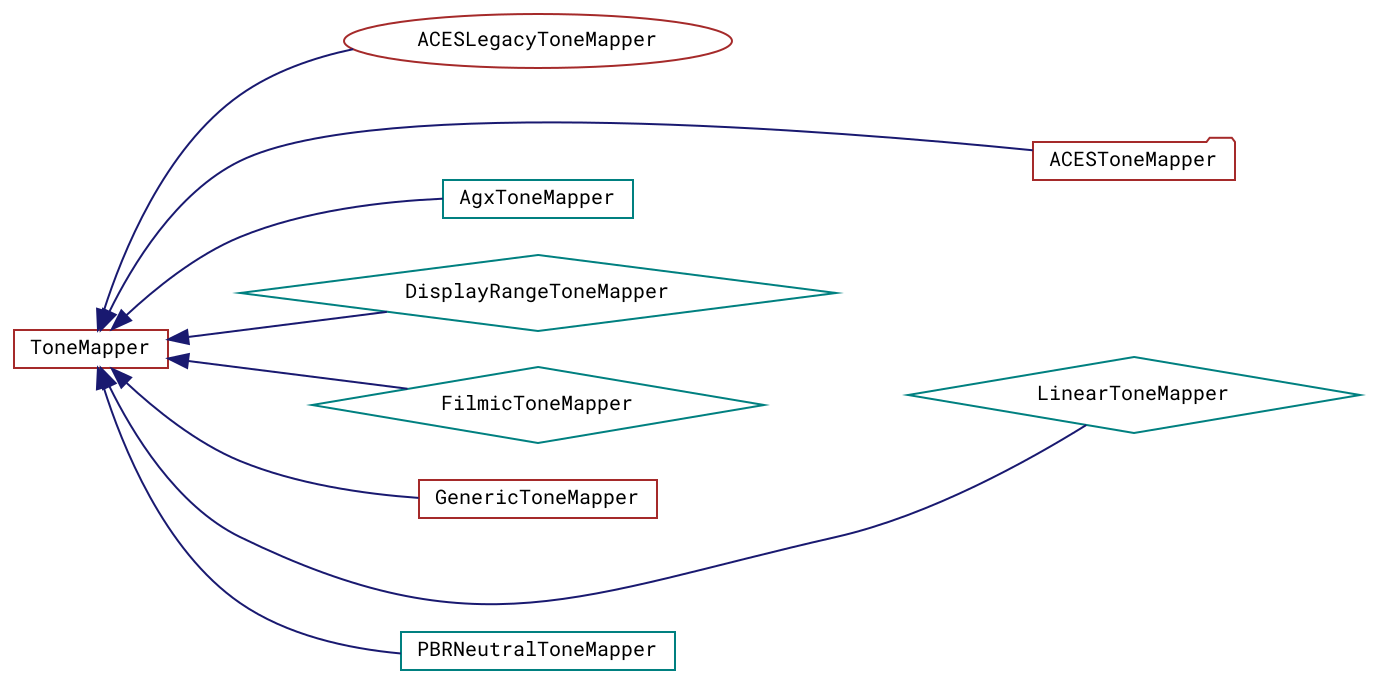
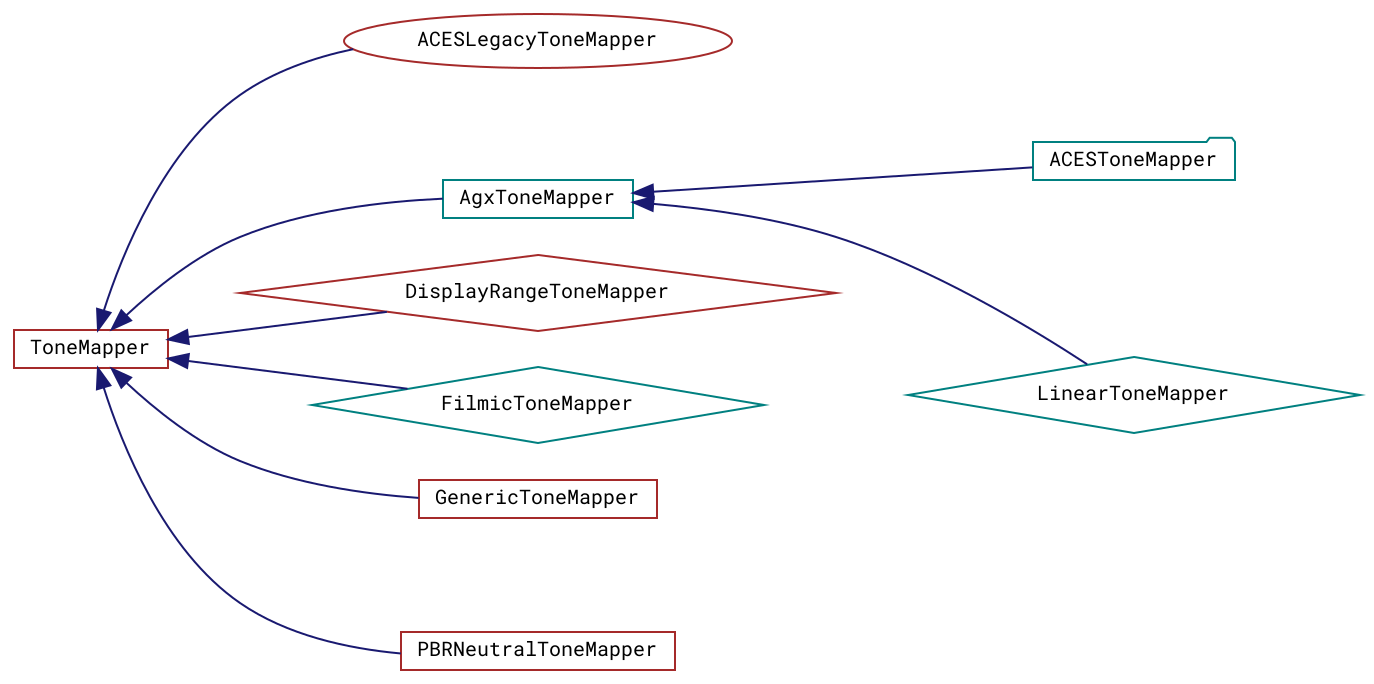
edge "ACESToneMapper" -> "ToneMapper": now "ACESToneMapper" -> "AgxToneMapper"
node "ACESToneMapper": color brown -> teal
node "DisplayRangeToneMapper": color teal -> brown
edge "LinearToneMapper" -> "ToneMapper": now "LinearToneMapper" -> "AgxToneMapper"
node "PBRNeutralToneMapper": color teal -> brown
